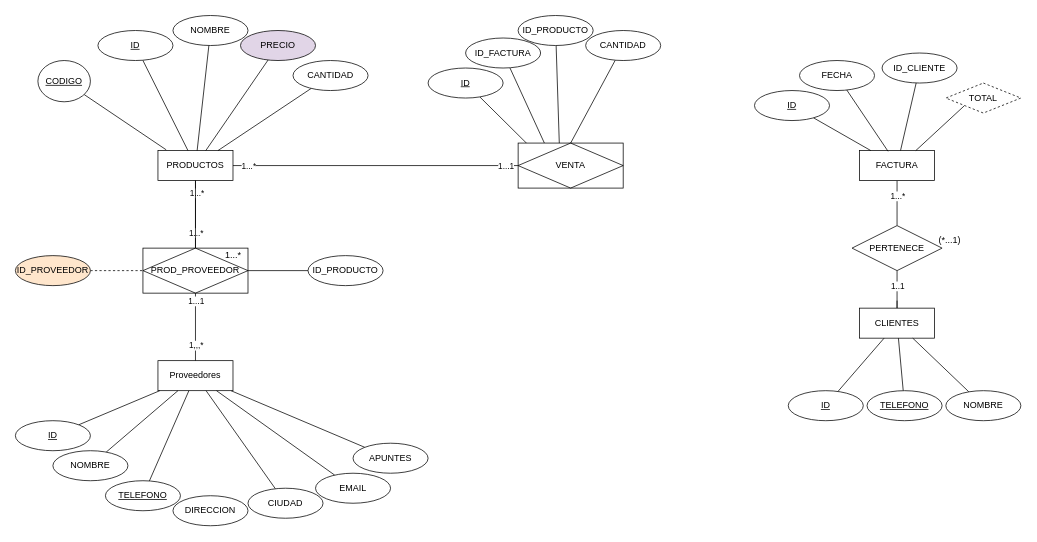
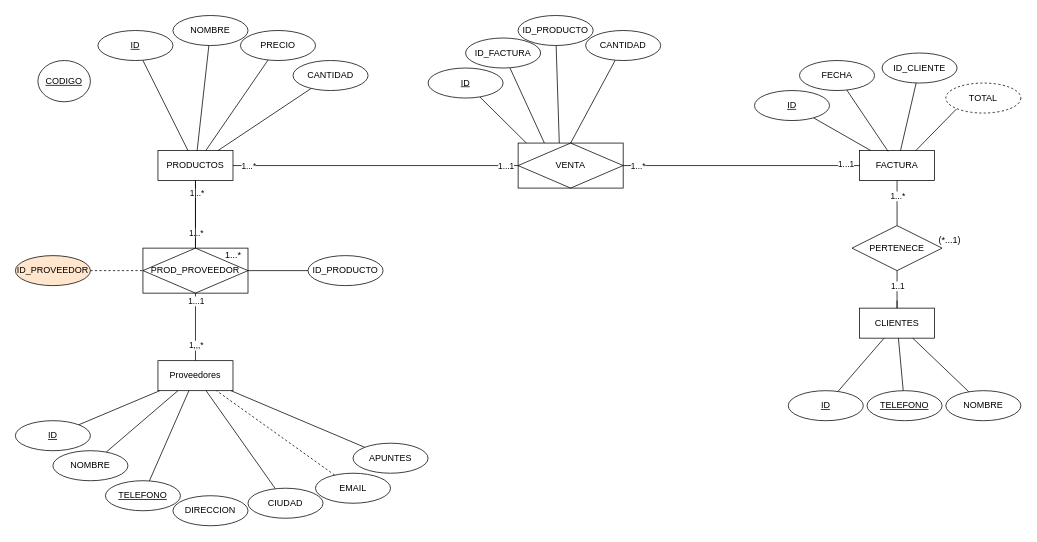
node "PRECIO": fillcolor #e1d5e7 -> #ffffff
node "TOTAL": shape diamond -> ellipse
edge "CODIGO" -- "PRODUCTOS": removed
edge "VENTA" -- "FACTURA": added, labels "1...*", "1...1"
edge "Proveedores" -- "EMAIL": style solid -> dashed
